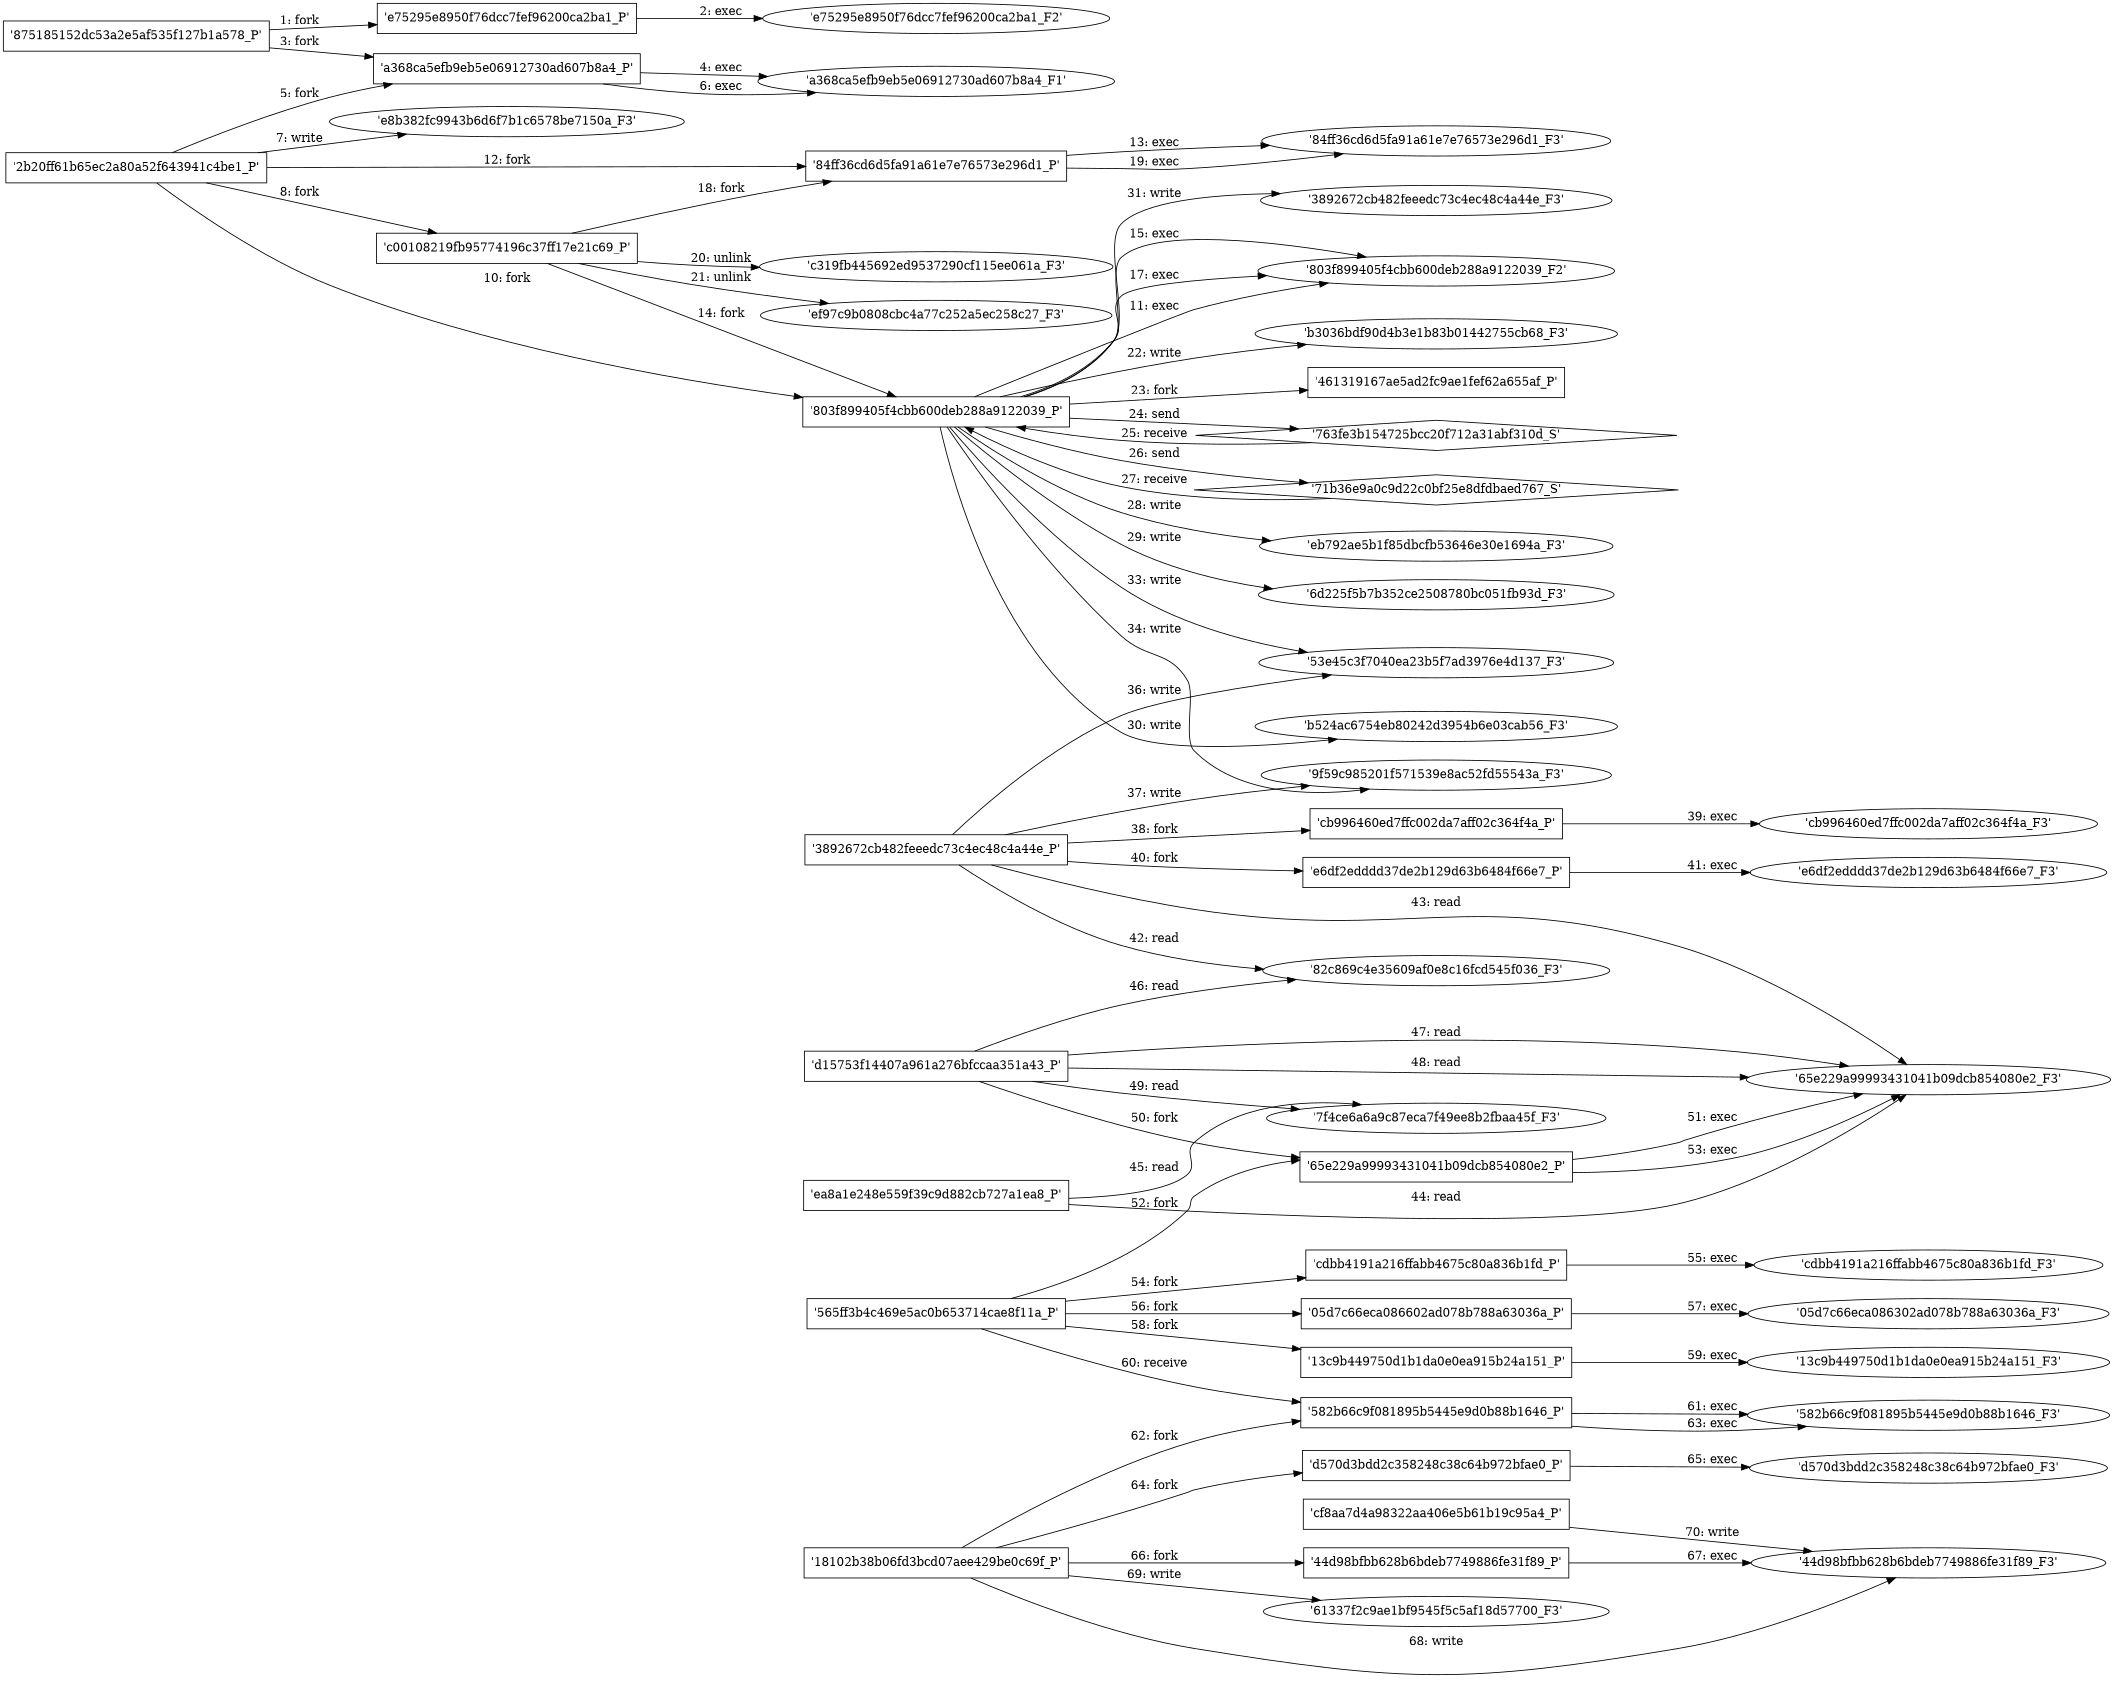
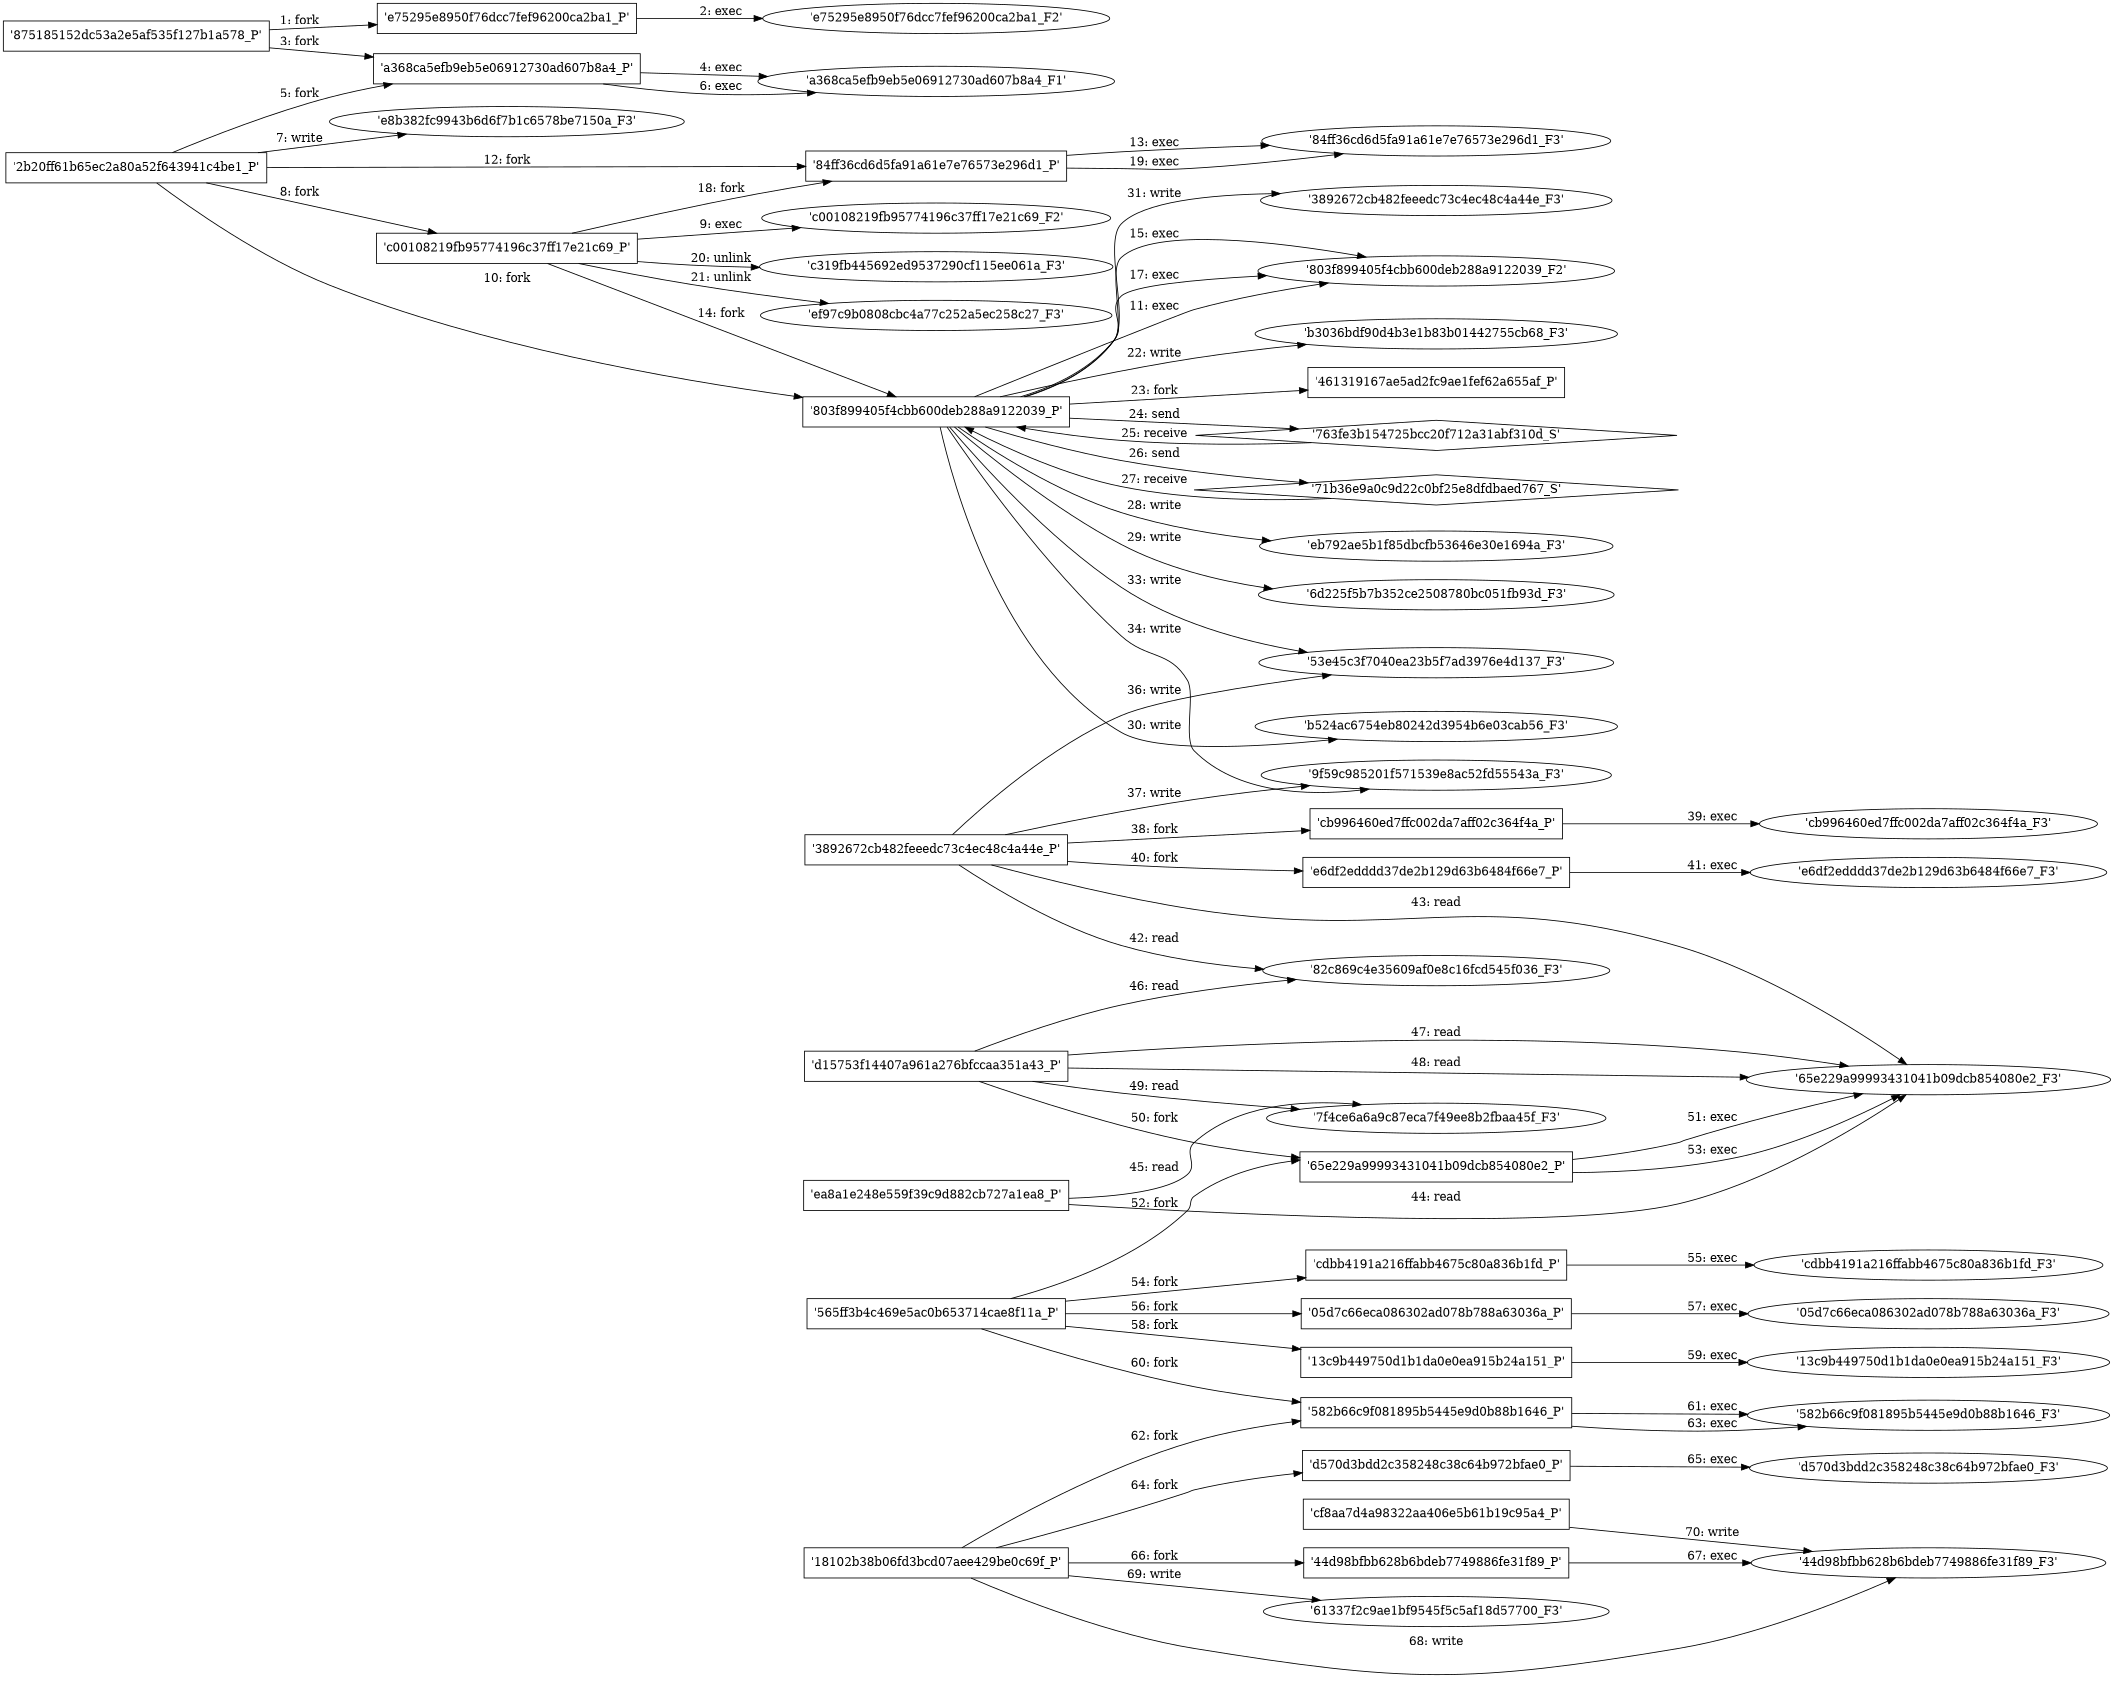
node "'c00108219fb95774196c37ff17e21c69_F2'": added
node "'05d7c66eca086602ad078b788a63036a_P'": label "'05d7c66eca086602ad078b788a63036a_P'" -> "'05d7c66eca086302ad078b788a63036a_P'"
edge "'565ff3b4c469e5ac0b653714cae8f11a_P'" -> "'582b66c9f081895b5445e9d0b88b1646_P'": label "60: receive" -> "60: fork"
